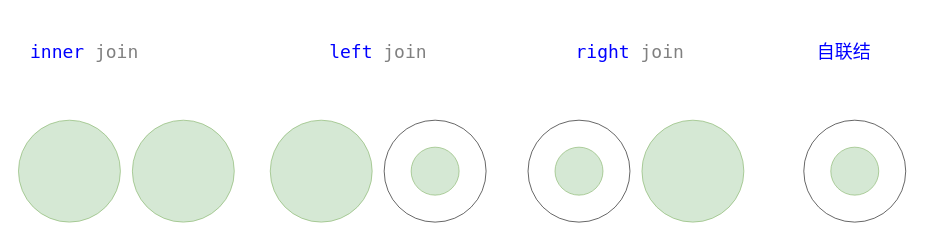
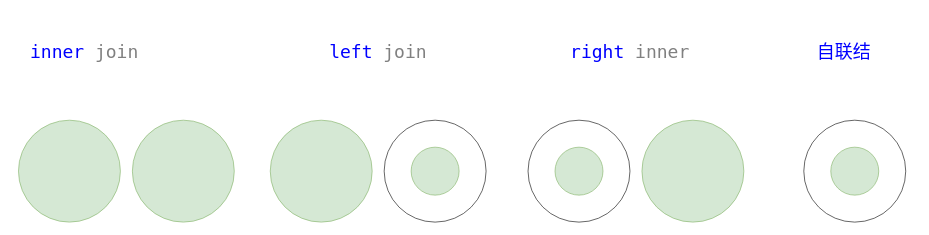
node "right join": label "right join" -> "right inner"
